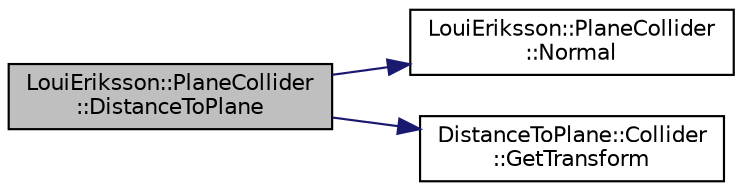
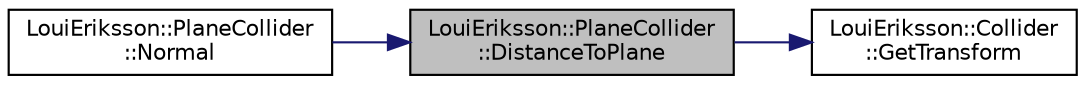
edge "LouiEriksson::PlaneCollider ::DistanceToPlane" -> "LouiEriksson::PlaneCollider ::Normal": reversed
node "DistanceToPlane::Collider ::GetTransform": label "DistanceToPlane::Collider ::GetTransform" -> "LouiEriksson::Collider ::GetTransform"
